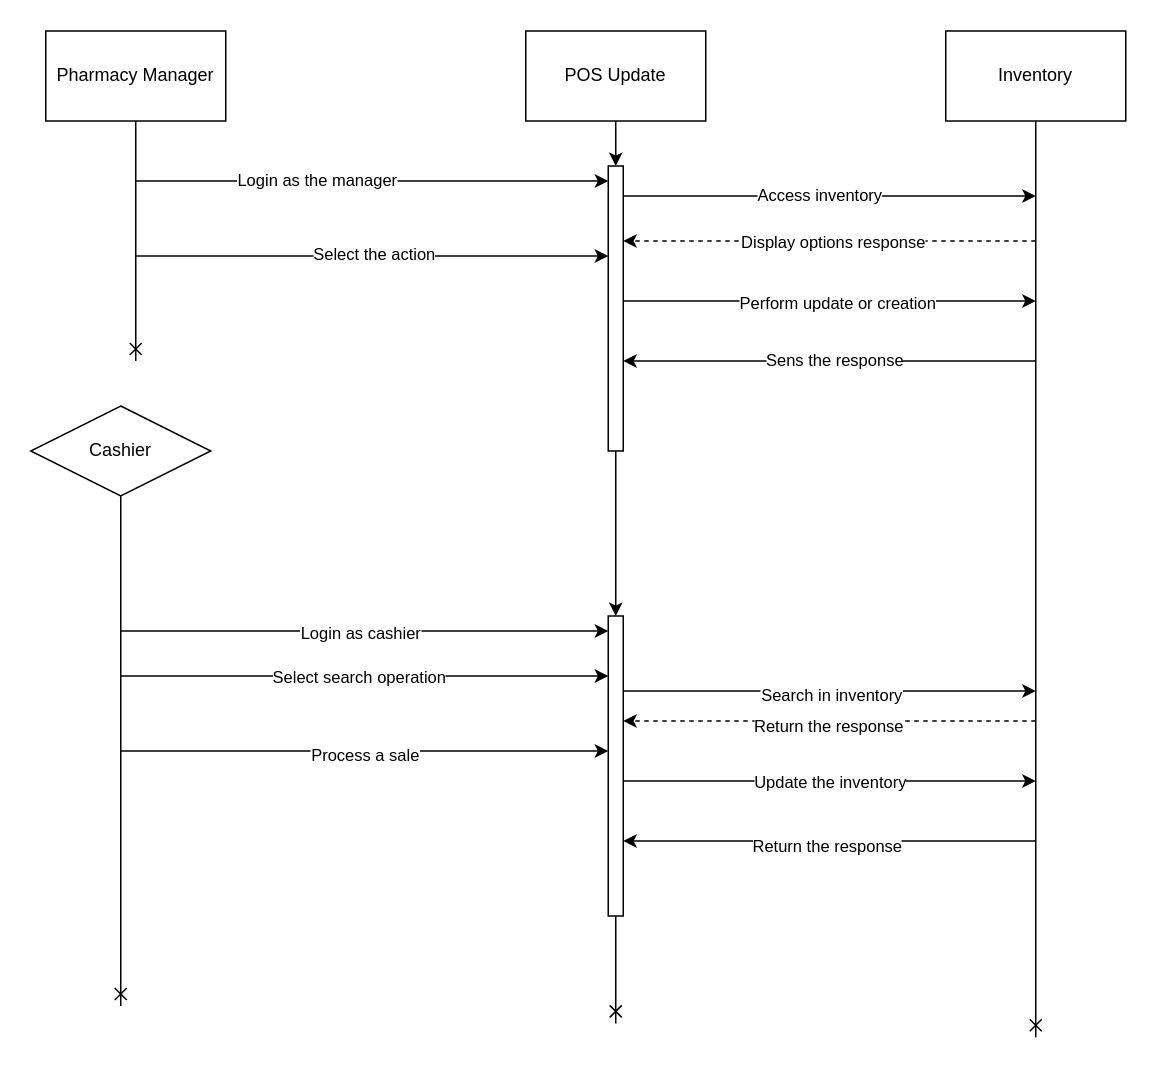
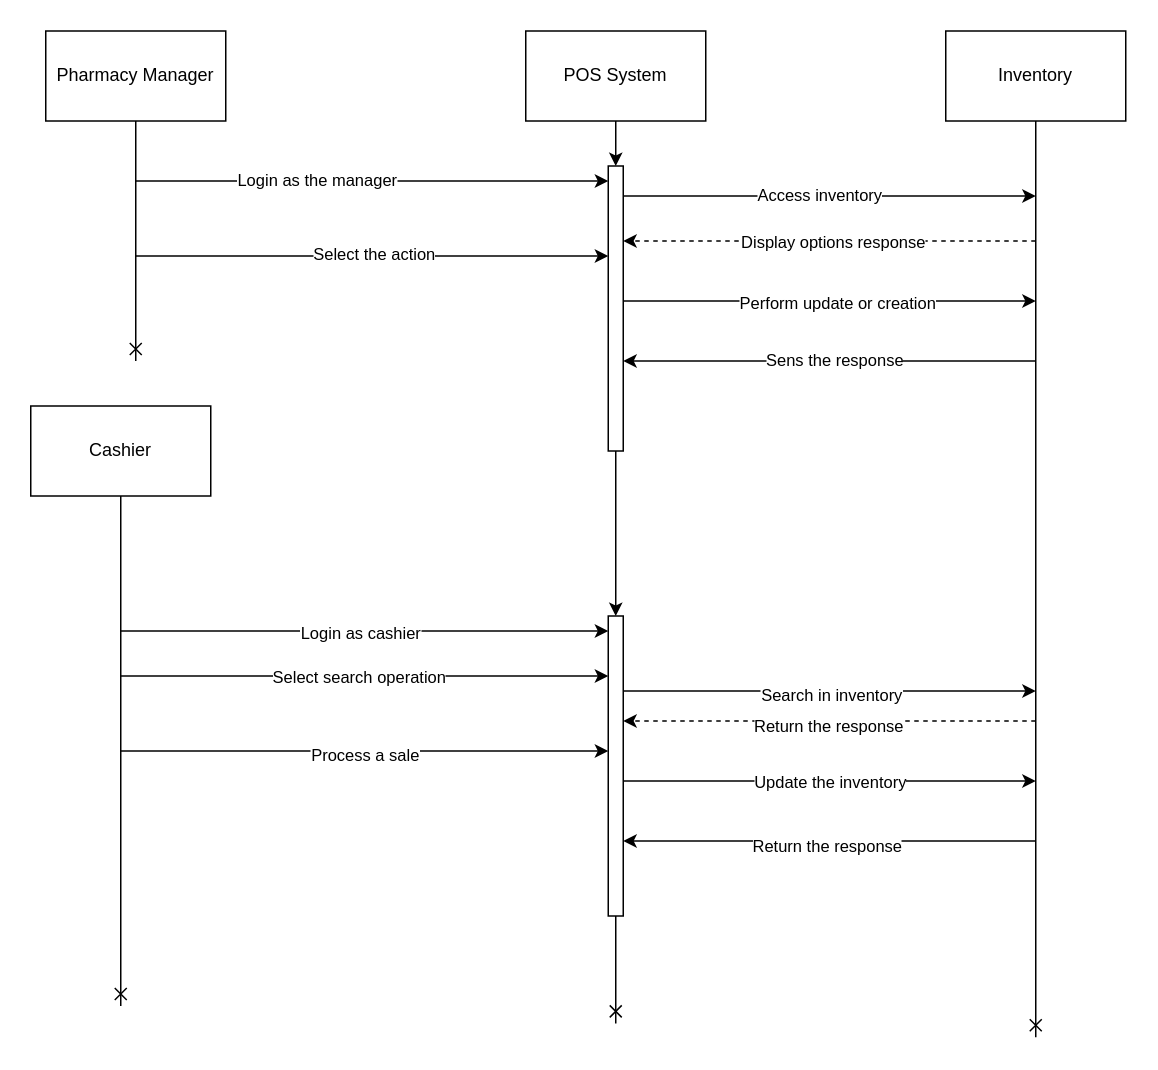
node "POS Update": label "POS Update" -> "POS System"
node "Cashier": shape diamond -> rectangle
